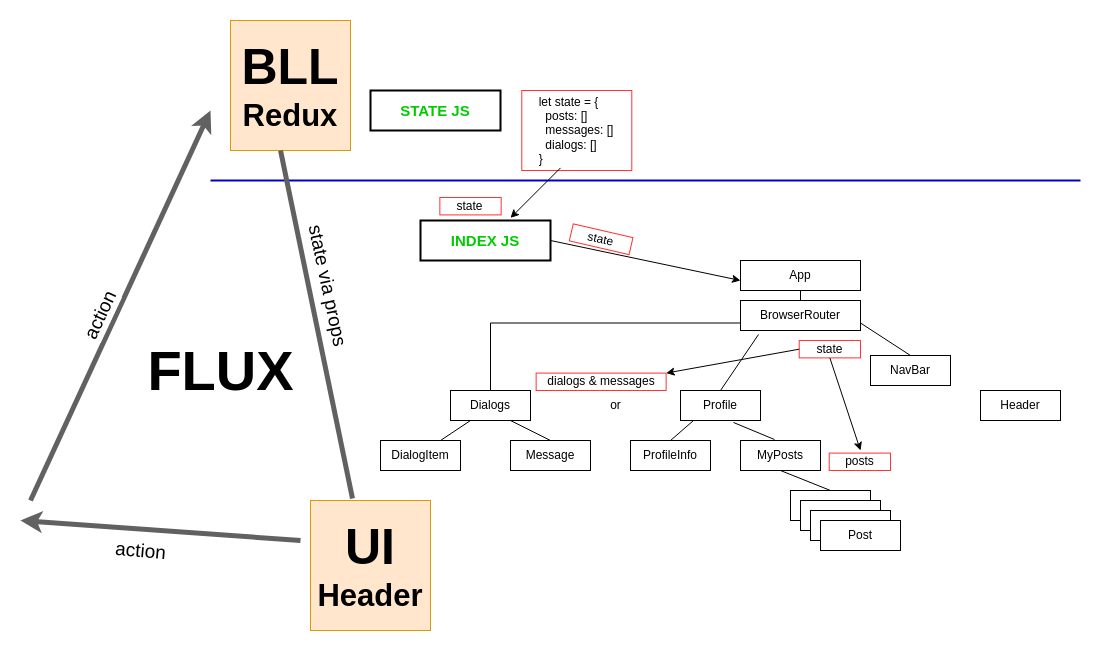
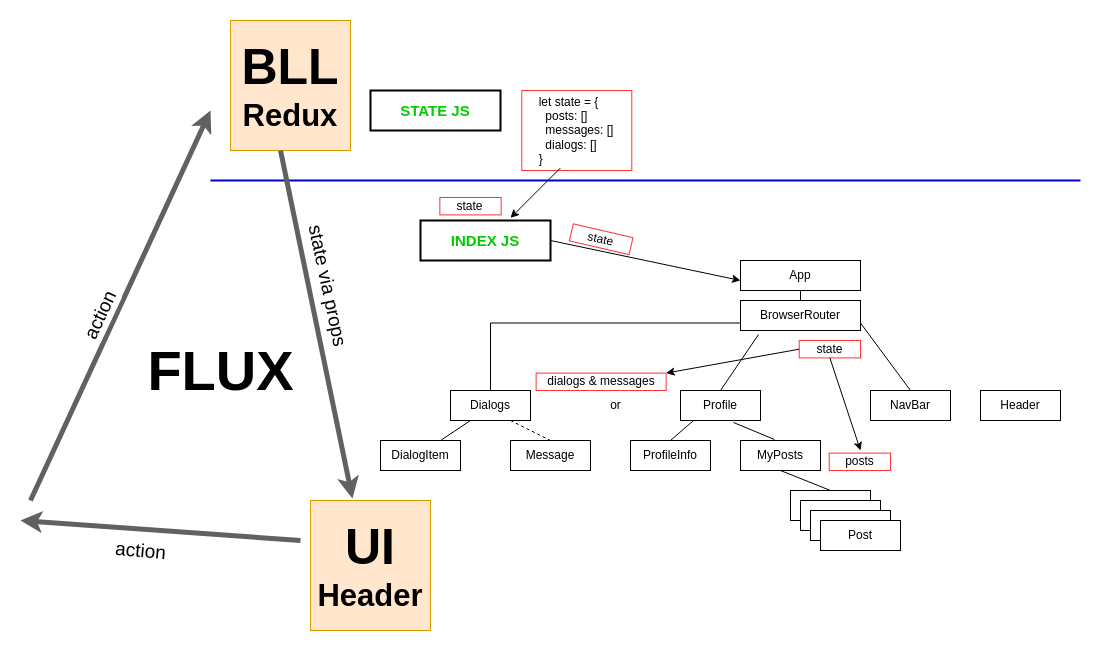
node "NavBar": moved (911, 371) -> (911, 406)
edge "Dialogs" -- "Message": style solid -> dashed
edge "BLL Redux" -- "UI Header": arrowhead none -> classic
